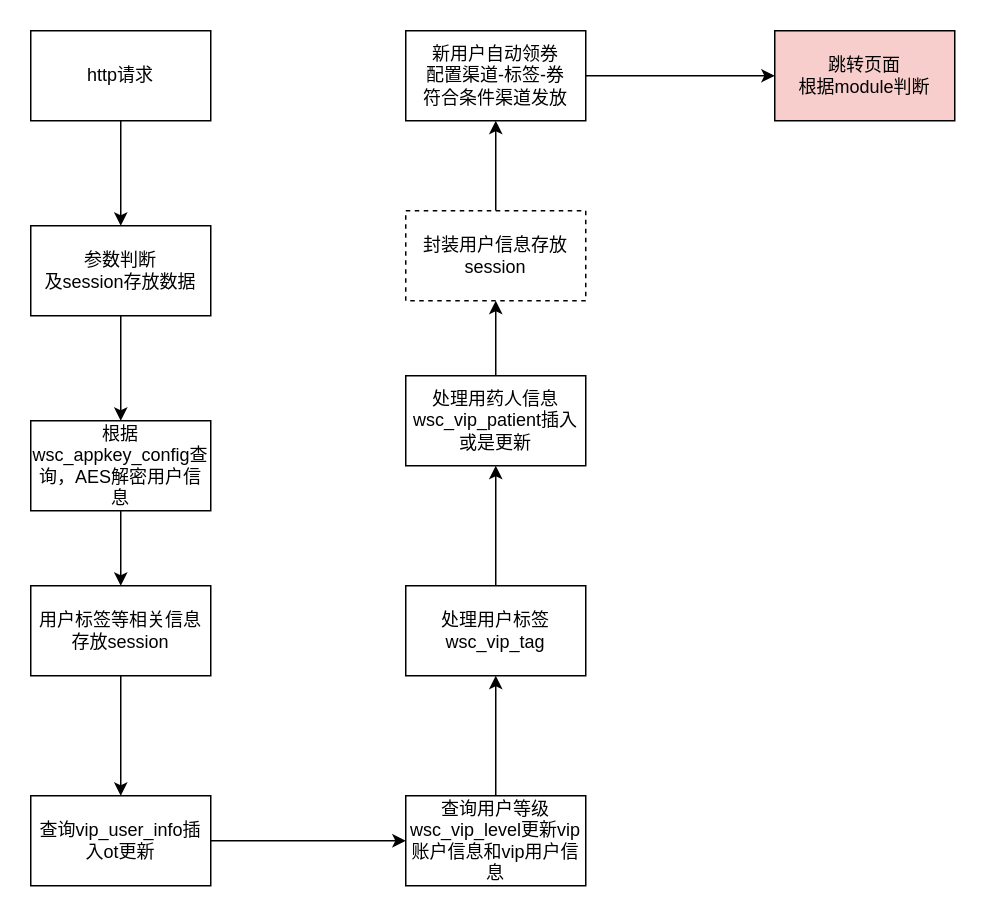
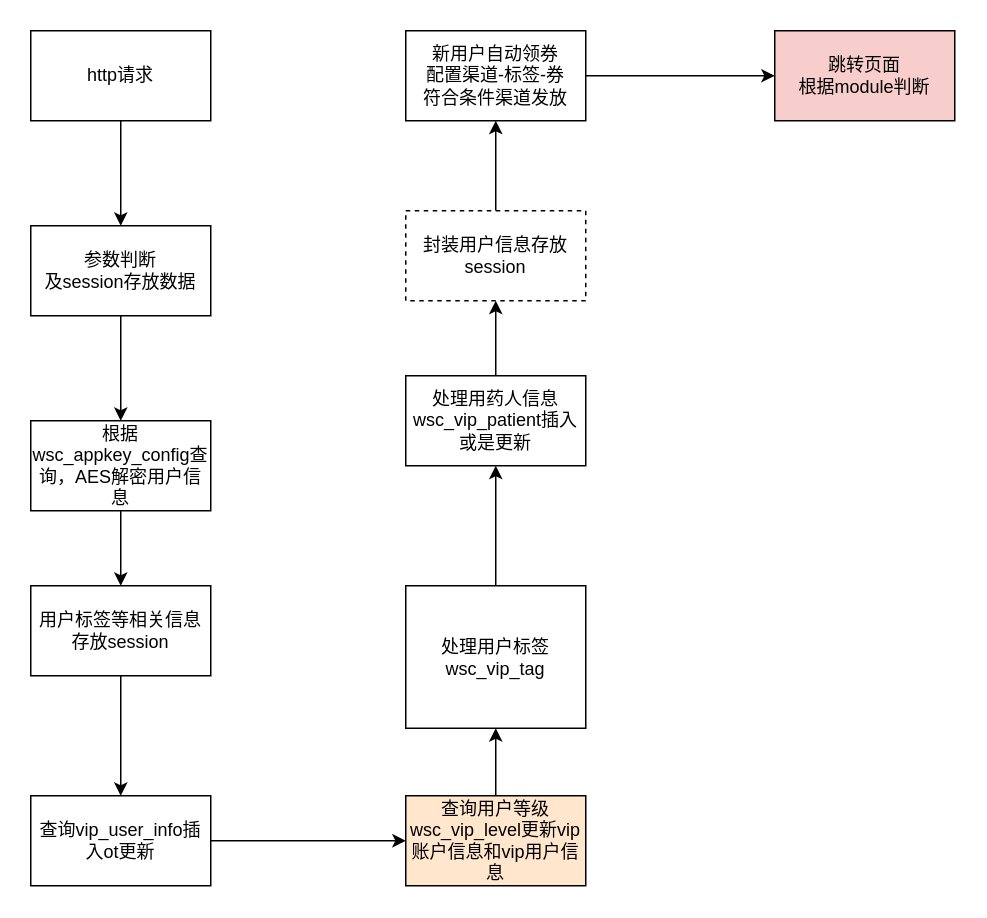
node "处理用户标签 wsc_vip_tag": size 180x90 -> 180x143
node "查询用户等级wsc_vip_level更新vip账户信息和vip用户信息": fillcolor #ffffff -> #ffe6cc
